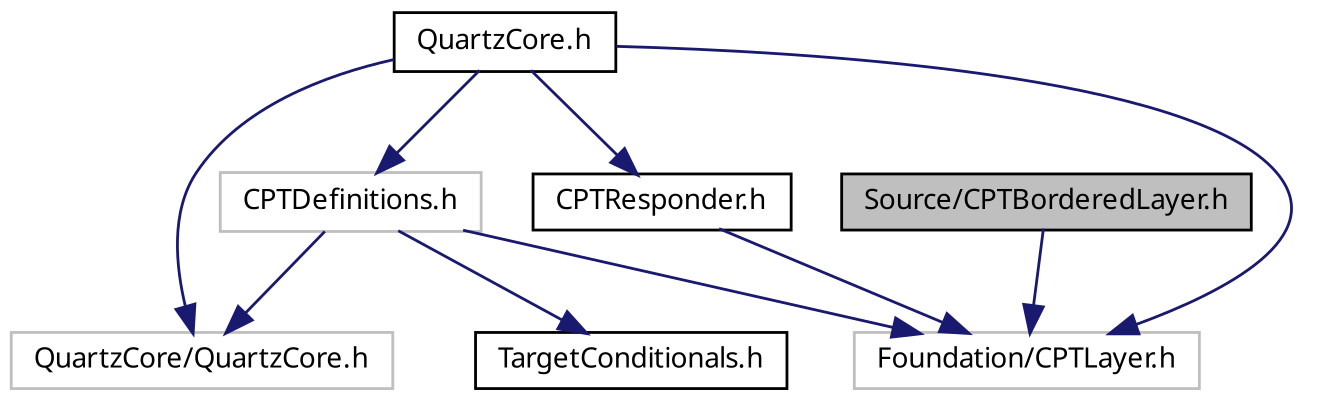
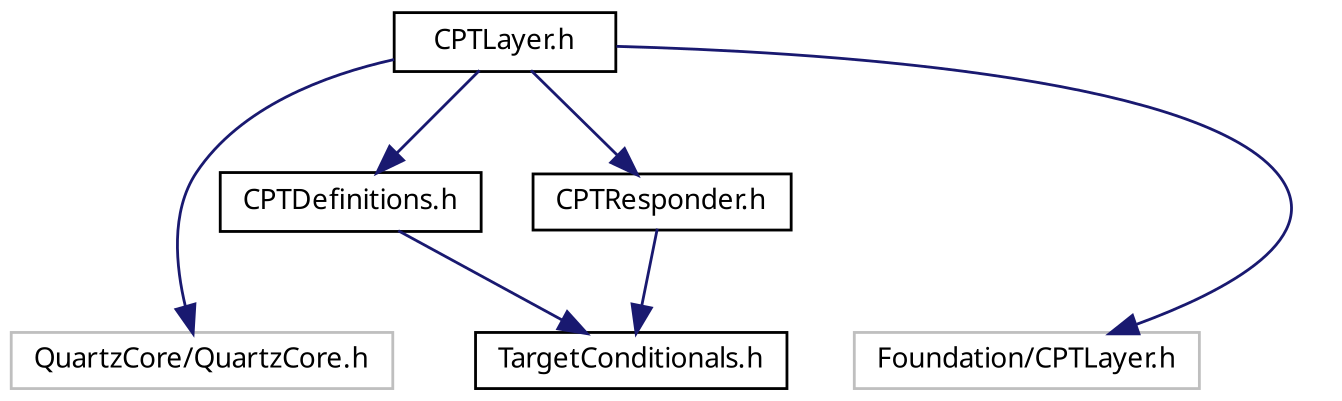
node "QuartzCore.h": label "QuartzCore.h" -> "CPTLayer.h"
node "CPTDefinitions.h": color grey75 -> black
node "Source/CPTBorderedLayer.h": removed
edge "CPTDefinitions.h" -> "QuartzCore/QuartzCore.h": removed
edge "CPTResponder.h" -> "Foundation/CPTLayer.h": now "CPTResponder.h" -> "TargetConditionals.h"
edge "CPTDefinitions.h" -> "Foundation/CPTLayer.h": removed
